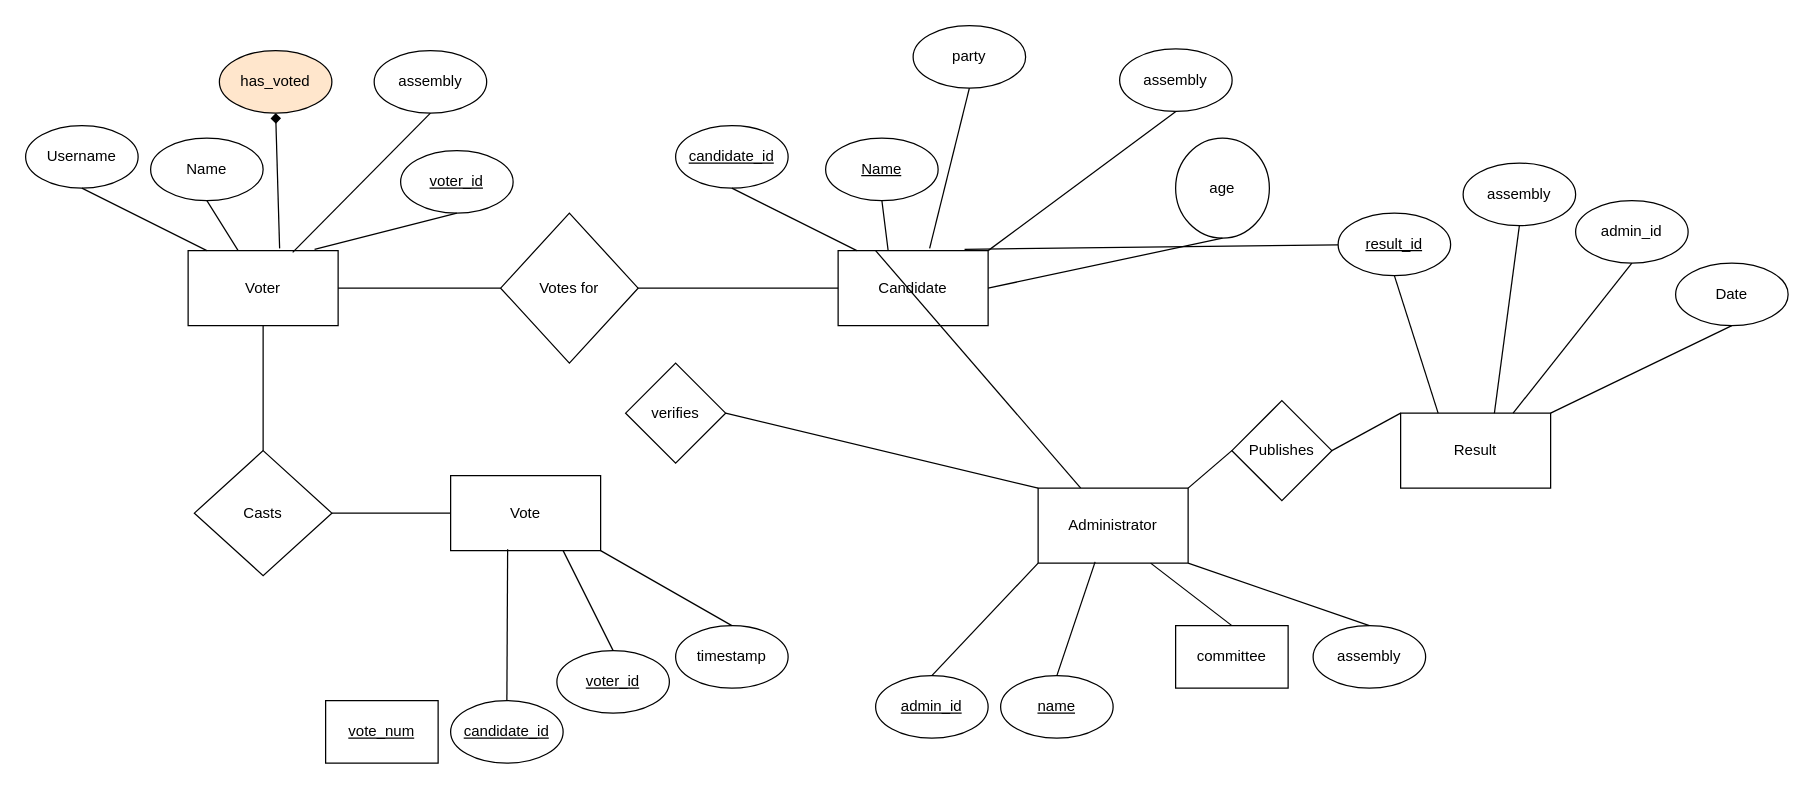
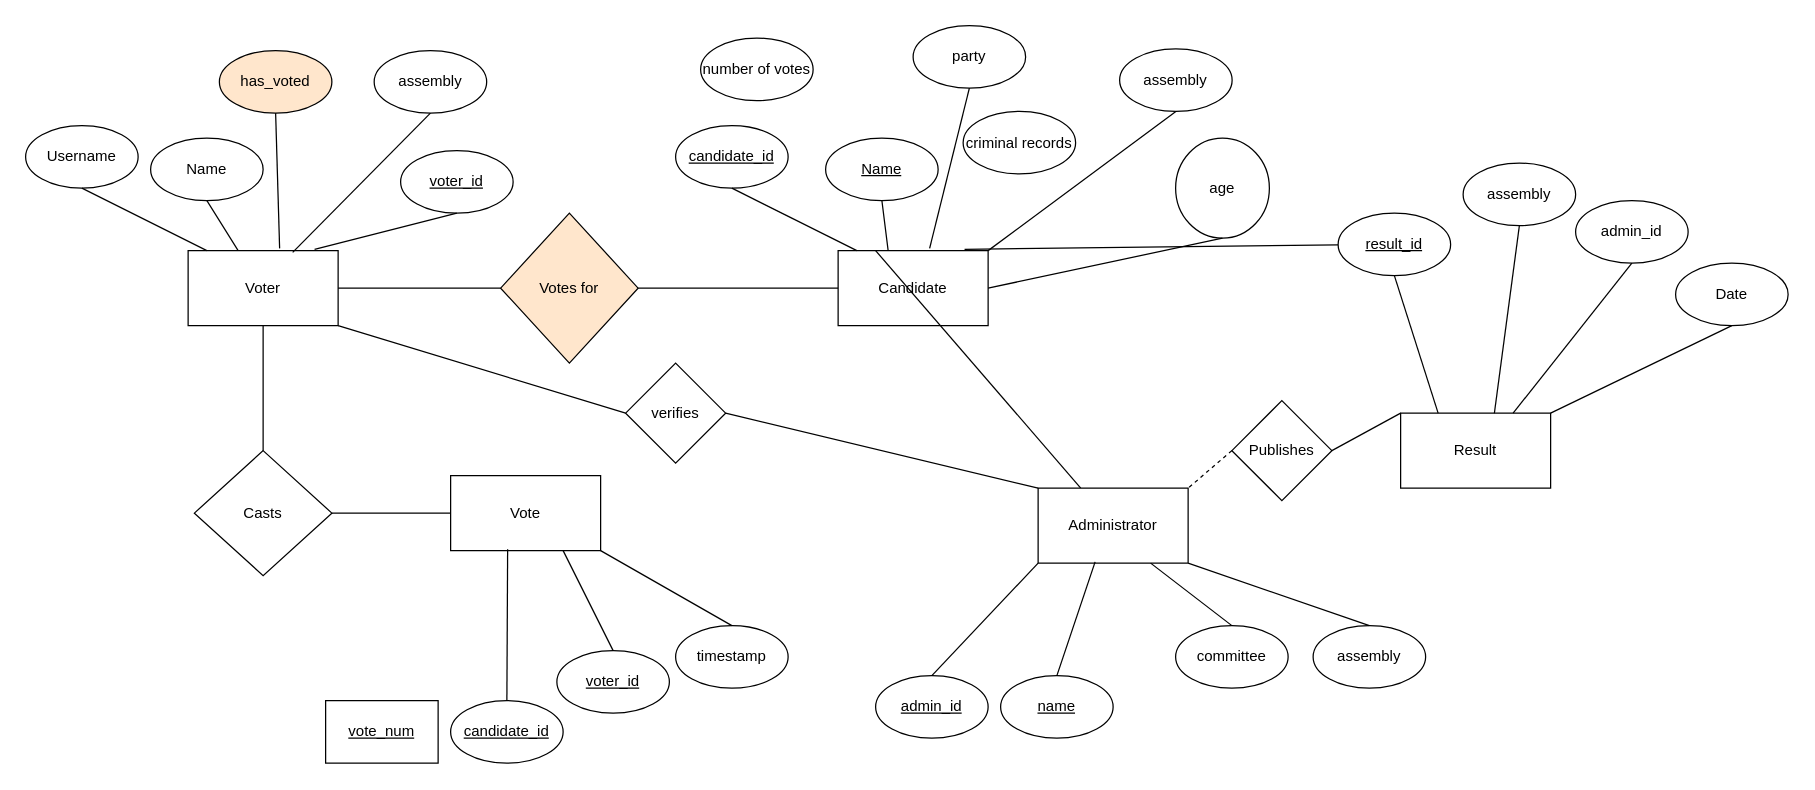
node "number of votes": added
edge "Voter" -> "has_voted": arrowhead diamond -> none
node "criminal records": added
node "Votes for": fillcolor #ffffff -> #ffe6cc
edge "Voter" -- "verifies": added
edge "Publishes" -- "Administrator": style solid -> dashed
node "committee": shape rectangle -> ellipse
